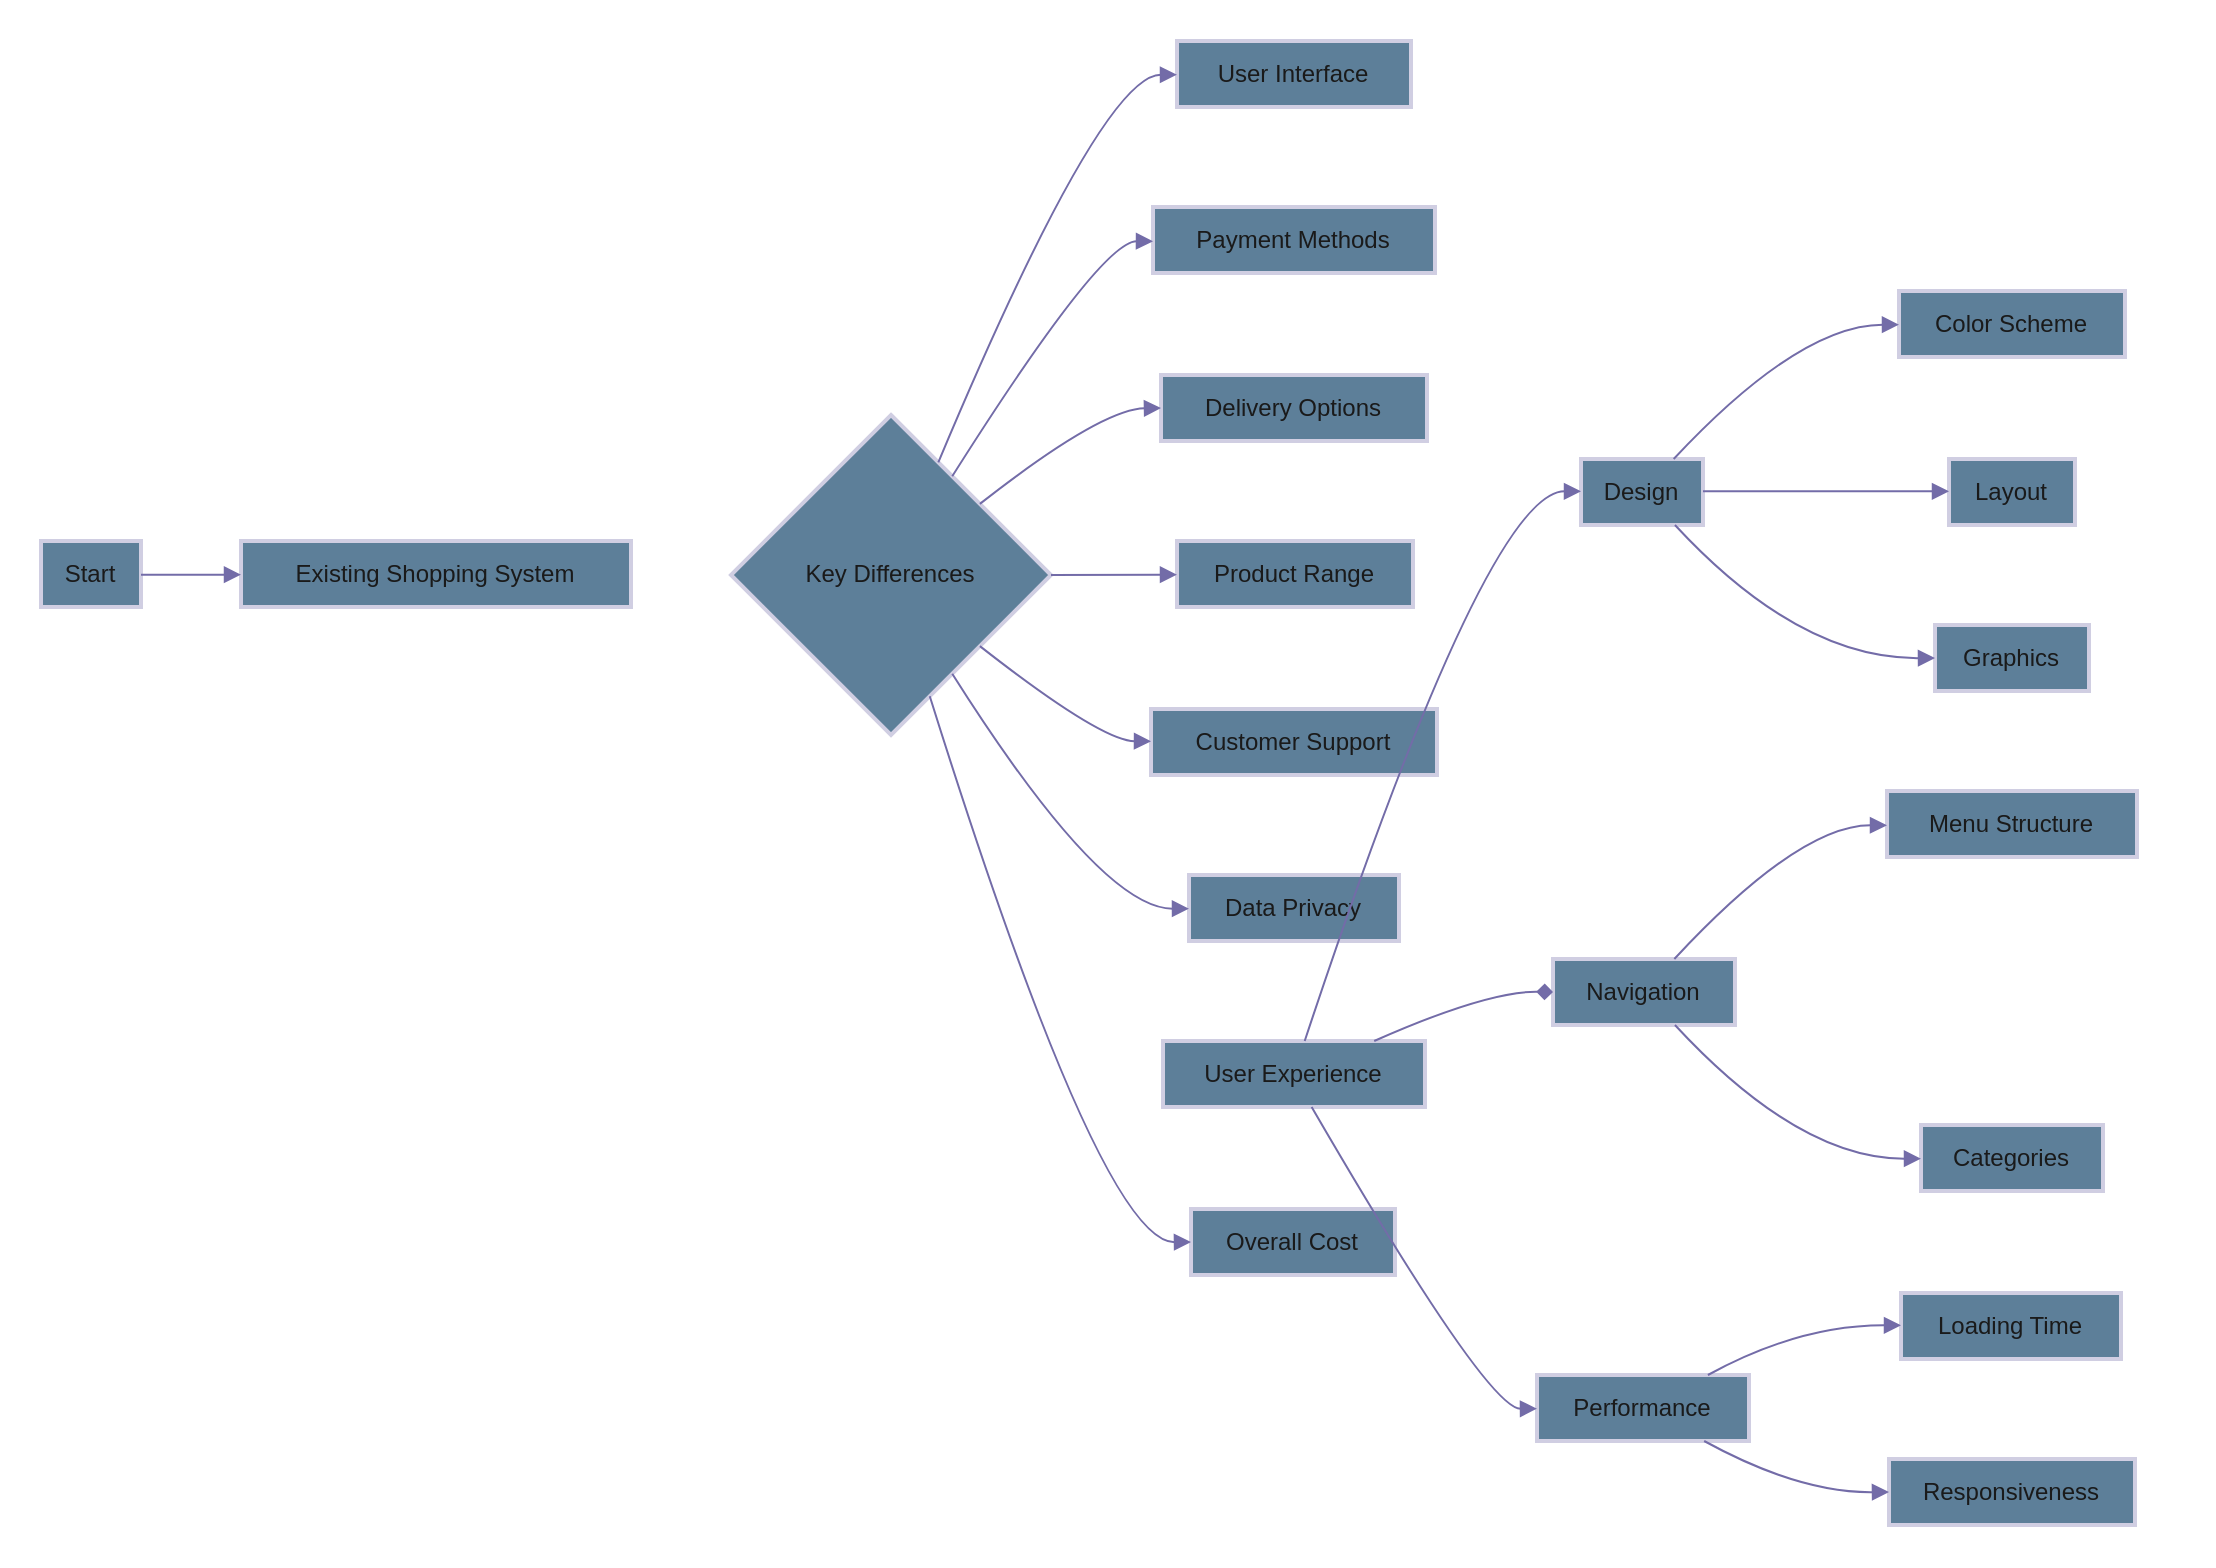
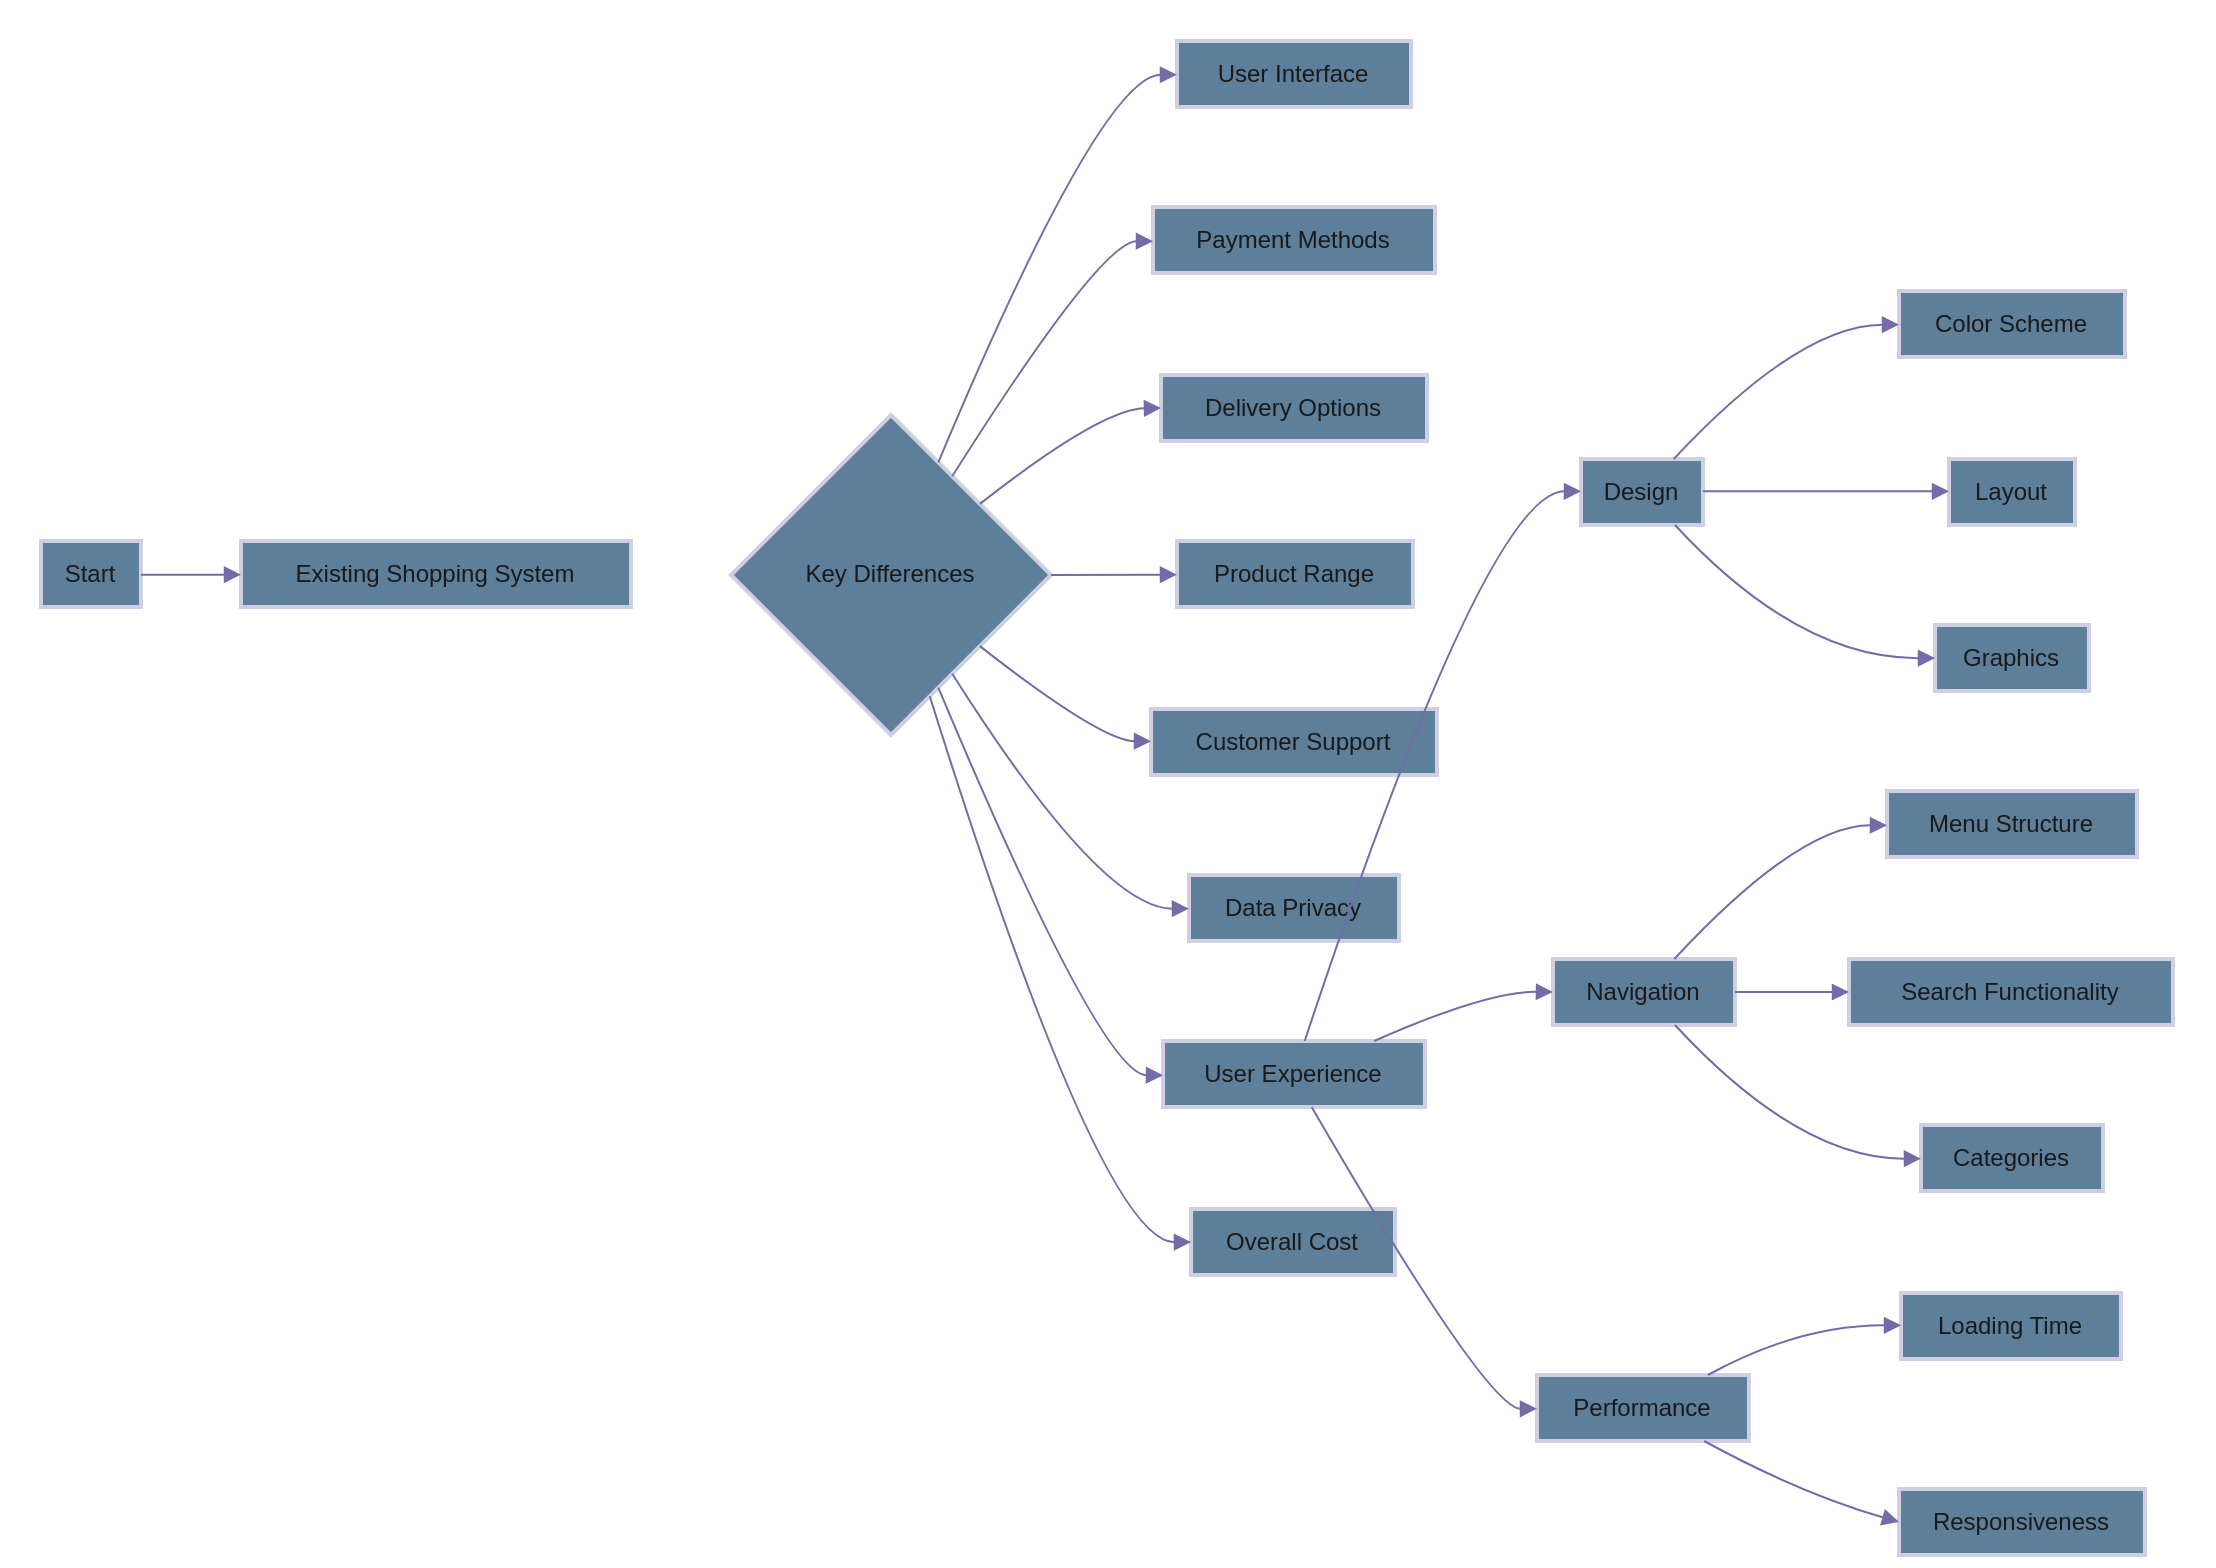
edge "Key Differences" -> "User Experience": added
edge "User Experience" -> "Navigation": arrowhead diamond -> block
edge "Navigation" -> "Search Functionality": added
node "Search Functionality": added
node "Responsiveness": moved (2012, 1492) -> (2022, 1522)
